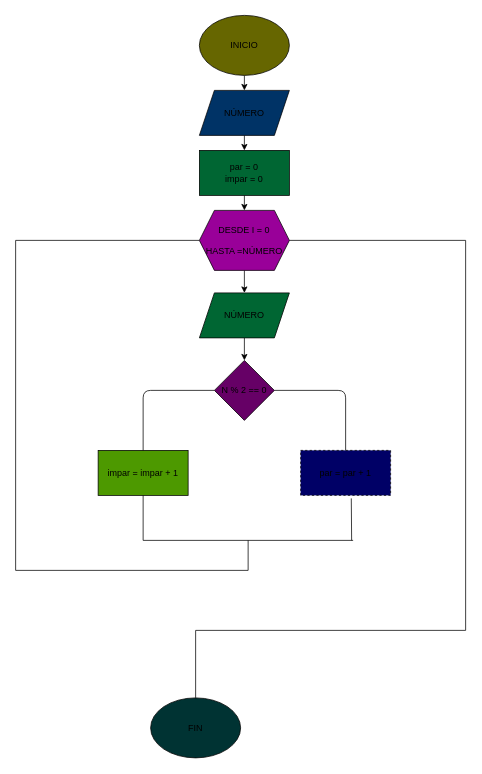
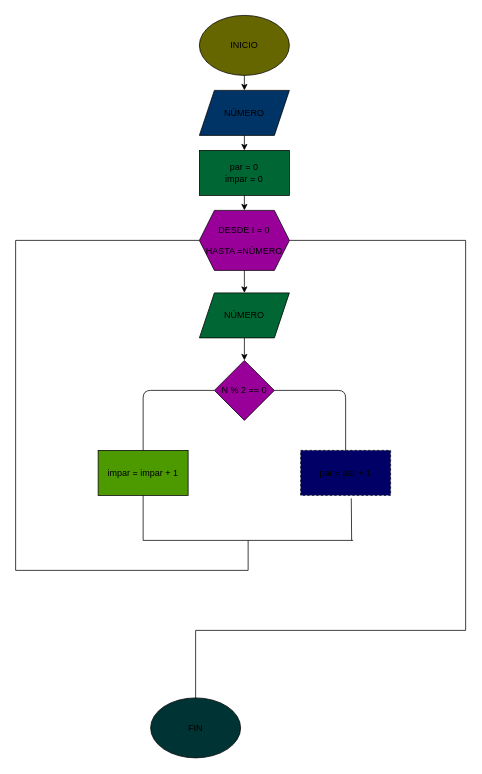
node "N % 2 == 0": fillcolor #660066 -> #990099
